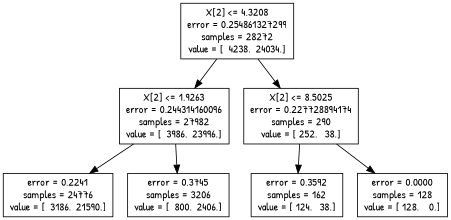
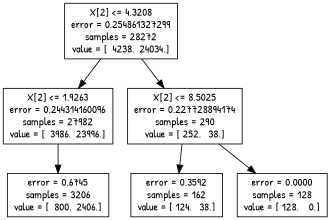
node "error = 0.2241 samples = 24776 value = [  3186.  21590.]": removed
node "error = 0.3745 samples = 3206 value = [  800.  2406.]": label "error = 0.3745 samples = 3206 value = [  800.  2406.]" -> "error = 0.6745 samples = 3206 value = [  800.  2406.]"
